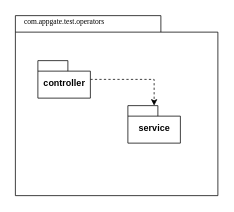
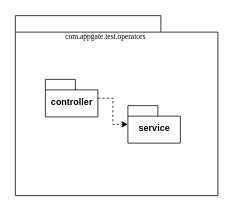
node "com.appgate.test.operators": moved (72, 23) -> (113, 38)
node "controller": moved (64, 79) -> (72, 98)
